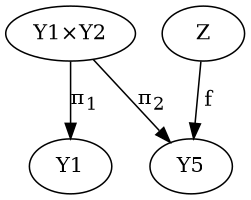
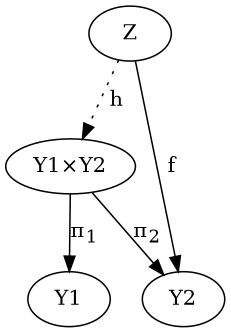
edge "Z" -> "Y1×Y2": added, label "h"
node "Y5": label "Y5" -> "Y2"
